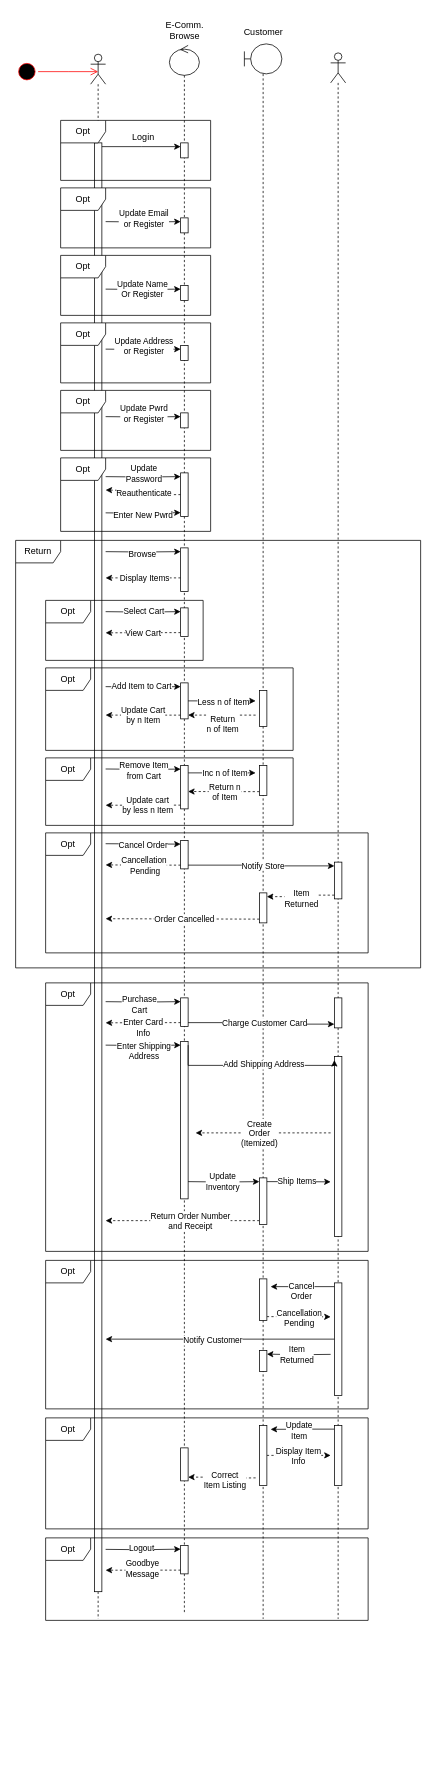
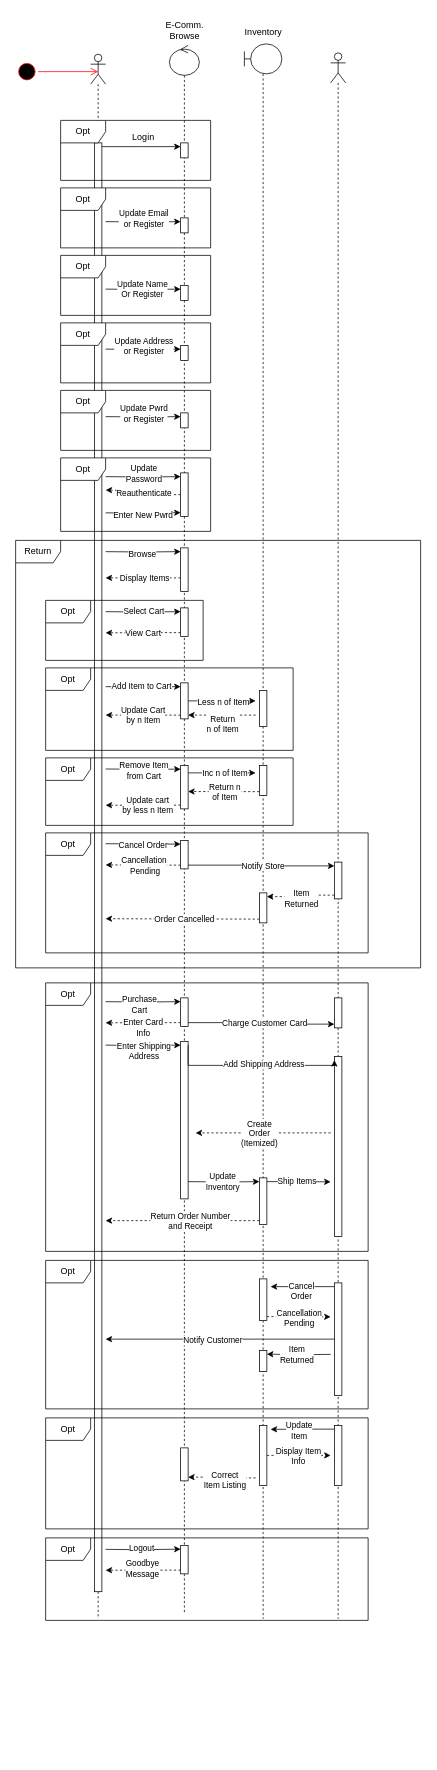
node "Customer": label "Customer" -> "Inventory"
